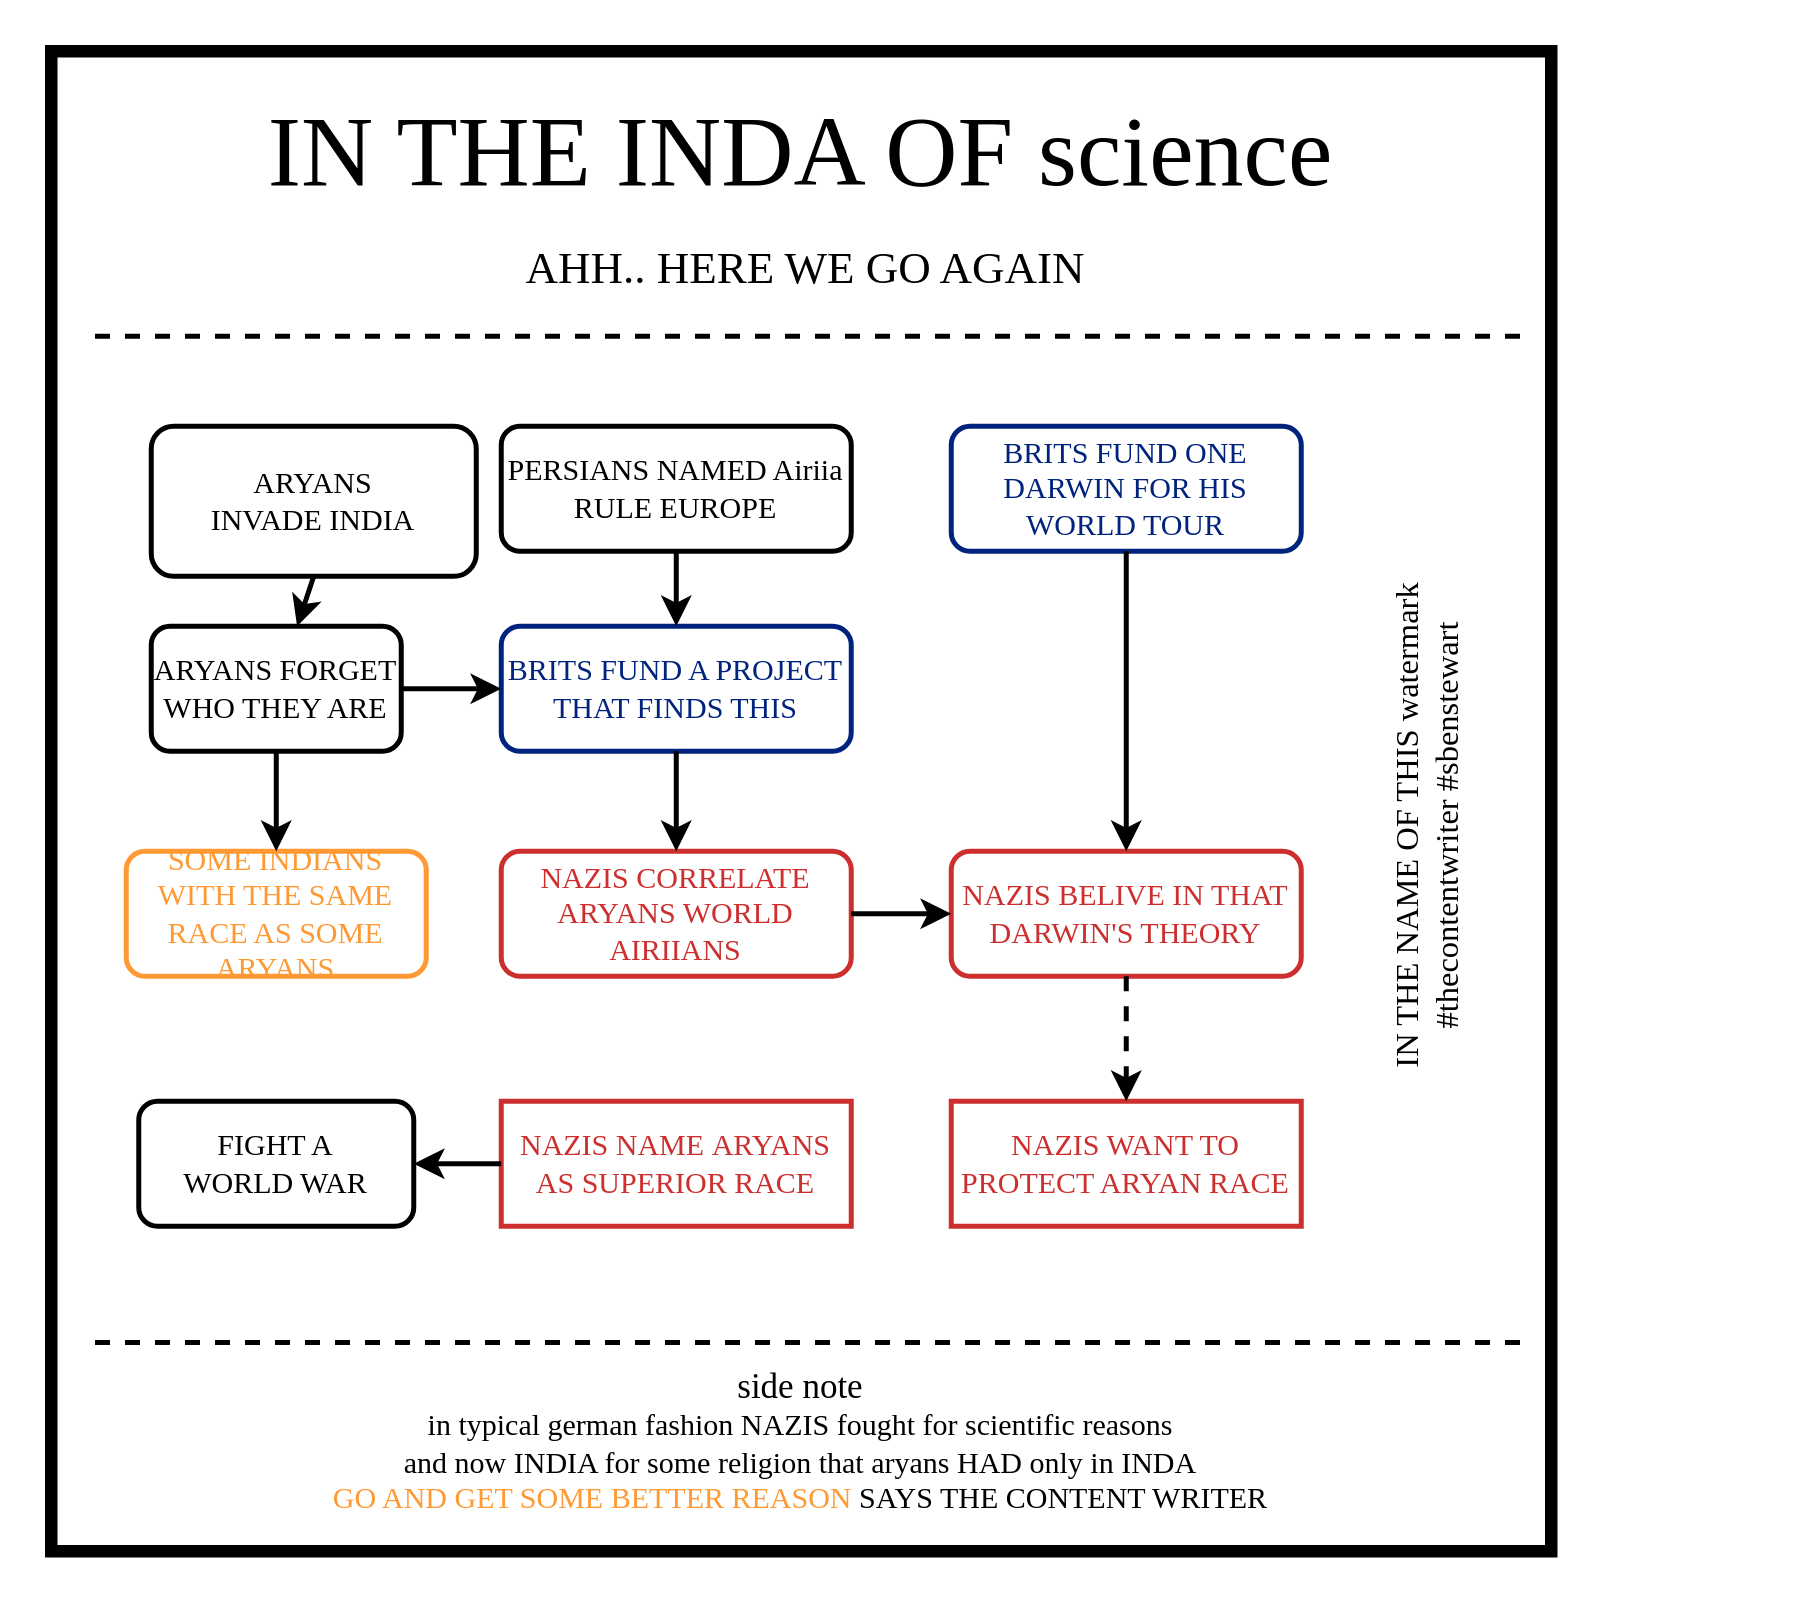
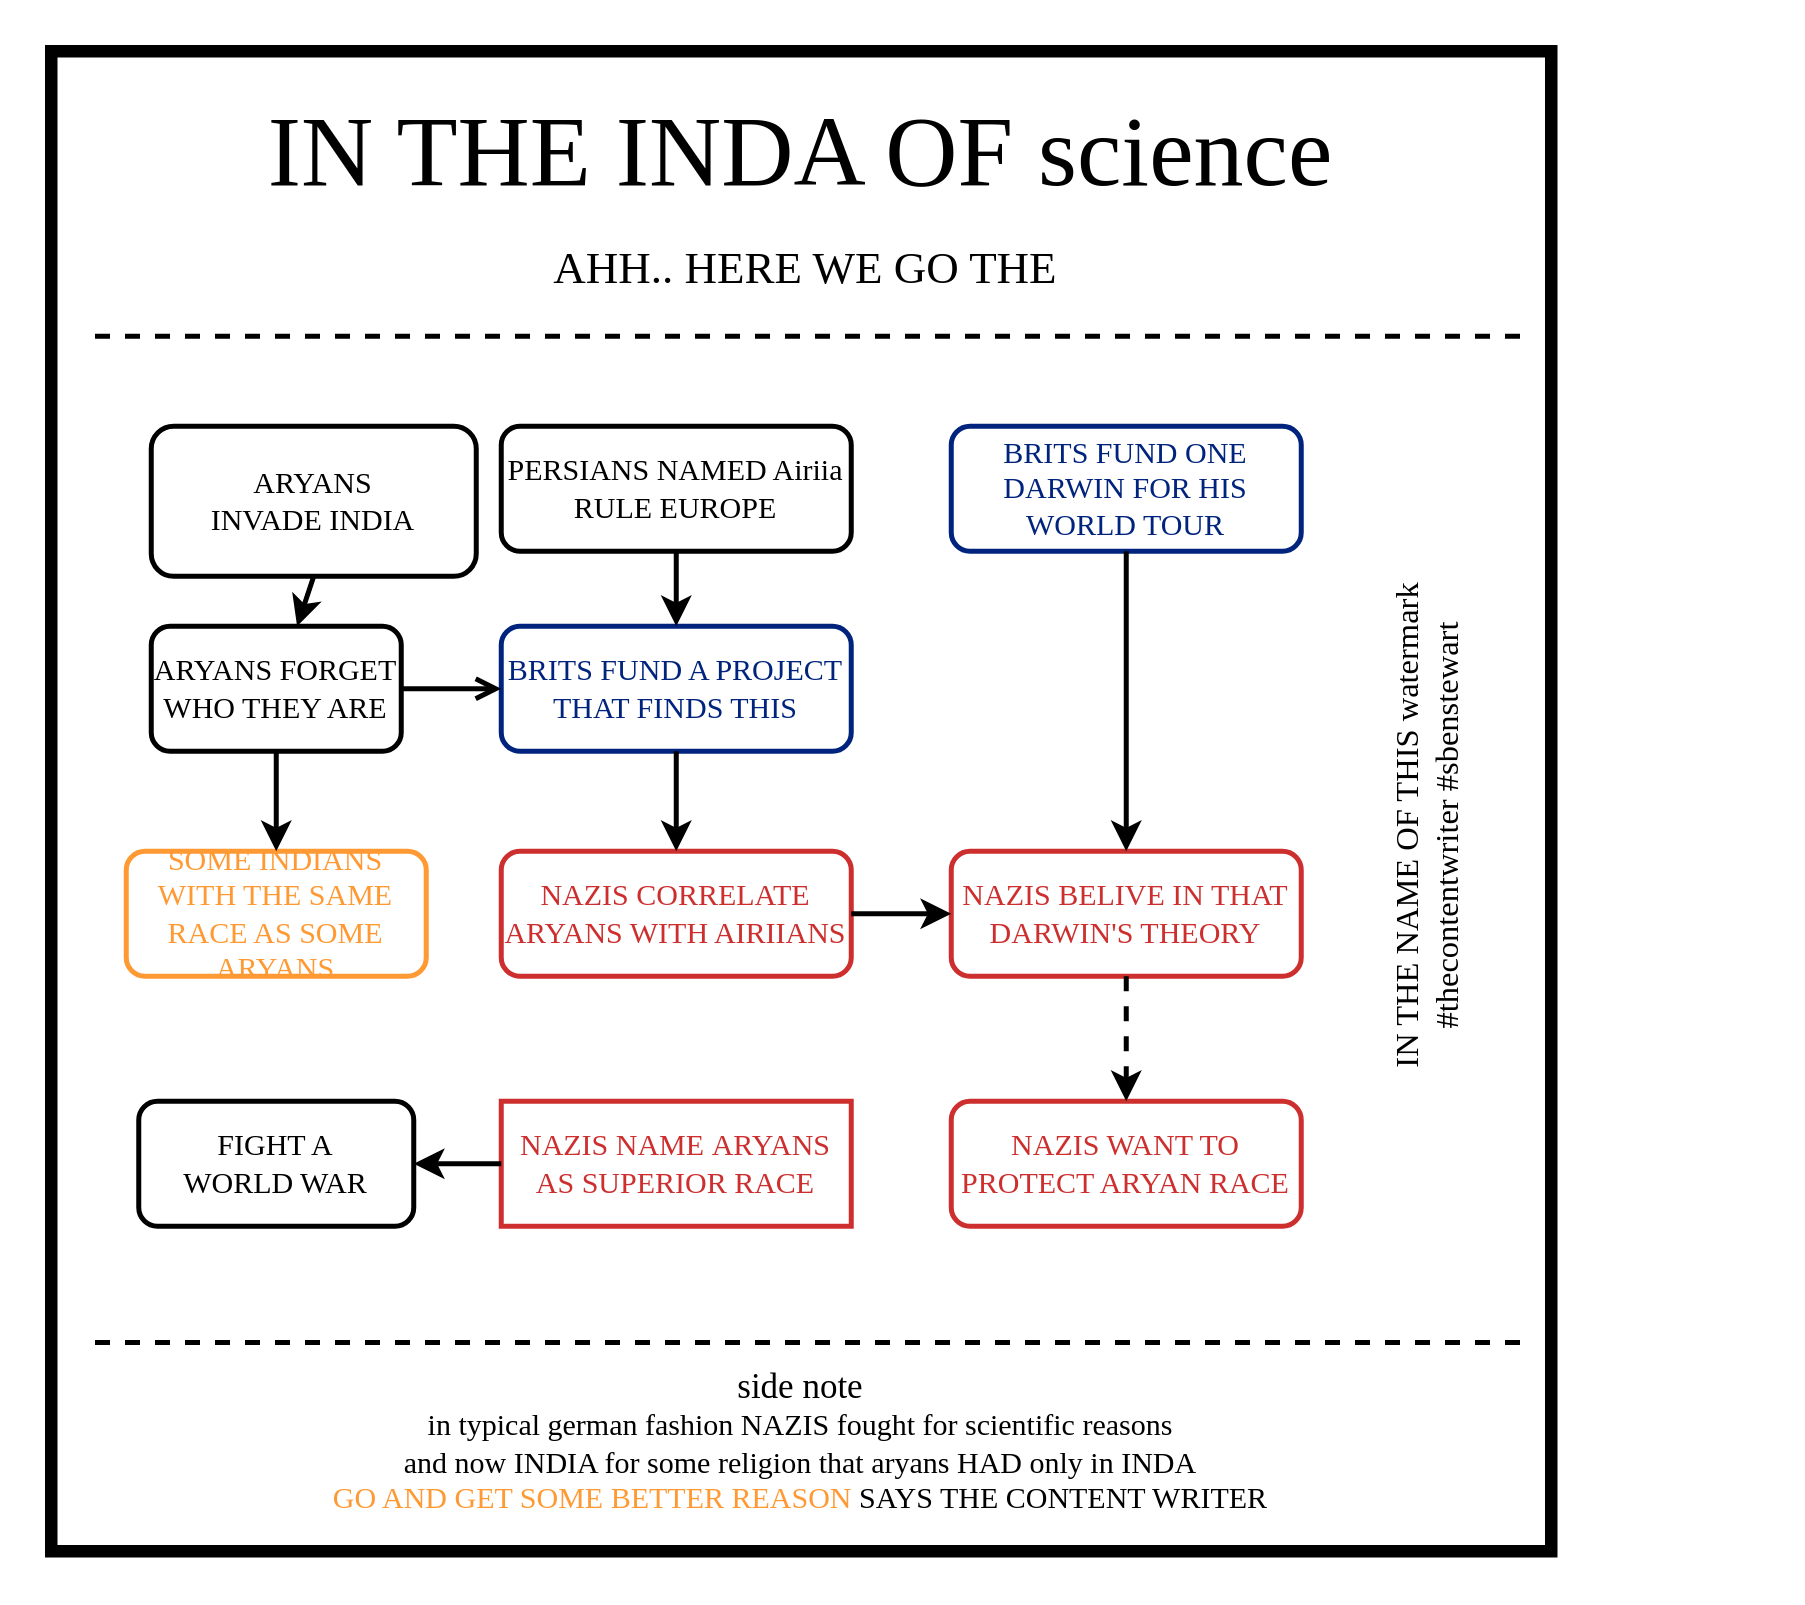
node "AHH.. HERE WE GO AGAIN": label "AHH.. HERE WE GO AGAIN" -> "AHH.. HERE WE GO THE"
edge "ARYANS FORGET WHO THEY ARE" -> "BRITS FUND A PROJECT THAT FINDS THIS": arrowhead classic -> open
node "NAZIS CORRELATE ARYANS WORLD AIRIIANS": label "NAZIS CORRELATE ARYANS WORLD AIRIIANS" -> "NAZIS CORRELATE ARYANS WITH AIRIIANS"
node "NAZIS WANT TO PROTECT ARYAN RACE": shape rectangle -> rounded rectangle
